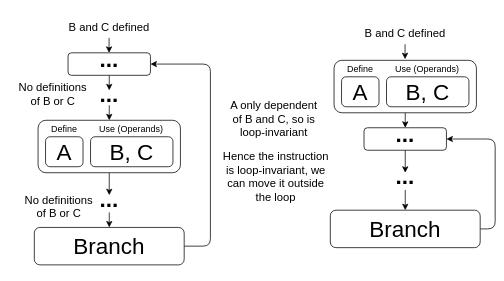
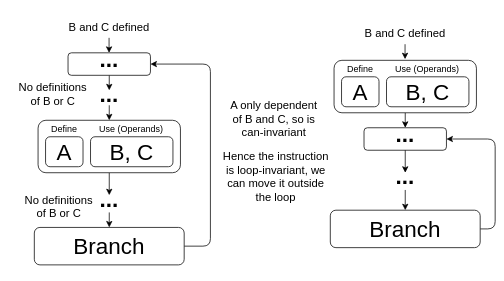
node "A only dependent of B and C, so is loop-invariant": label "A only dependent of B and C, so is loop-invariant" -> "A only dependent of B and C, so is can-invariant"
